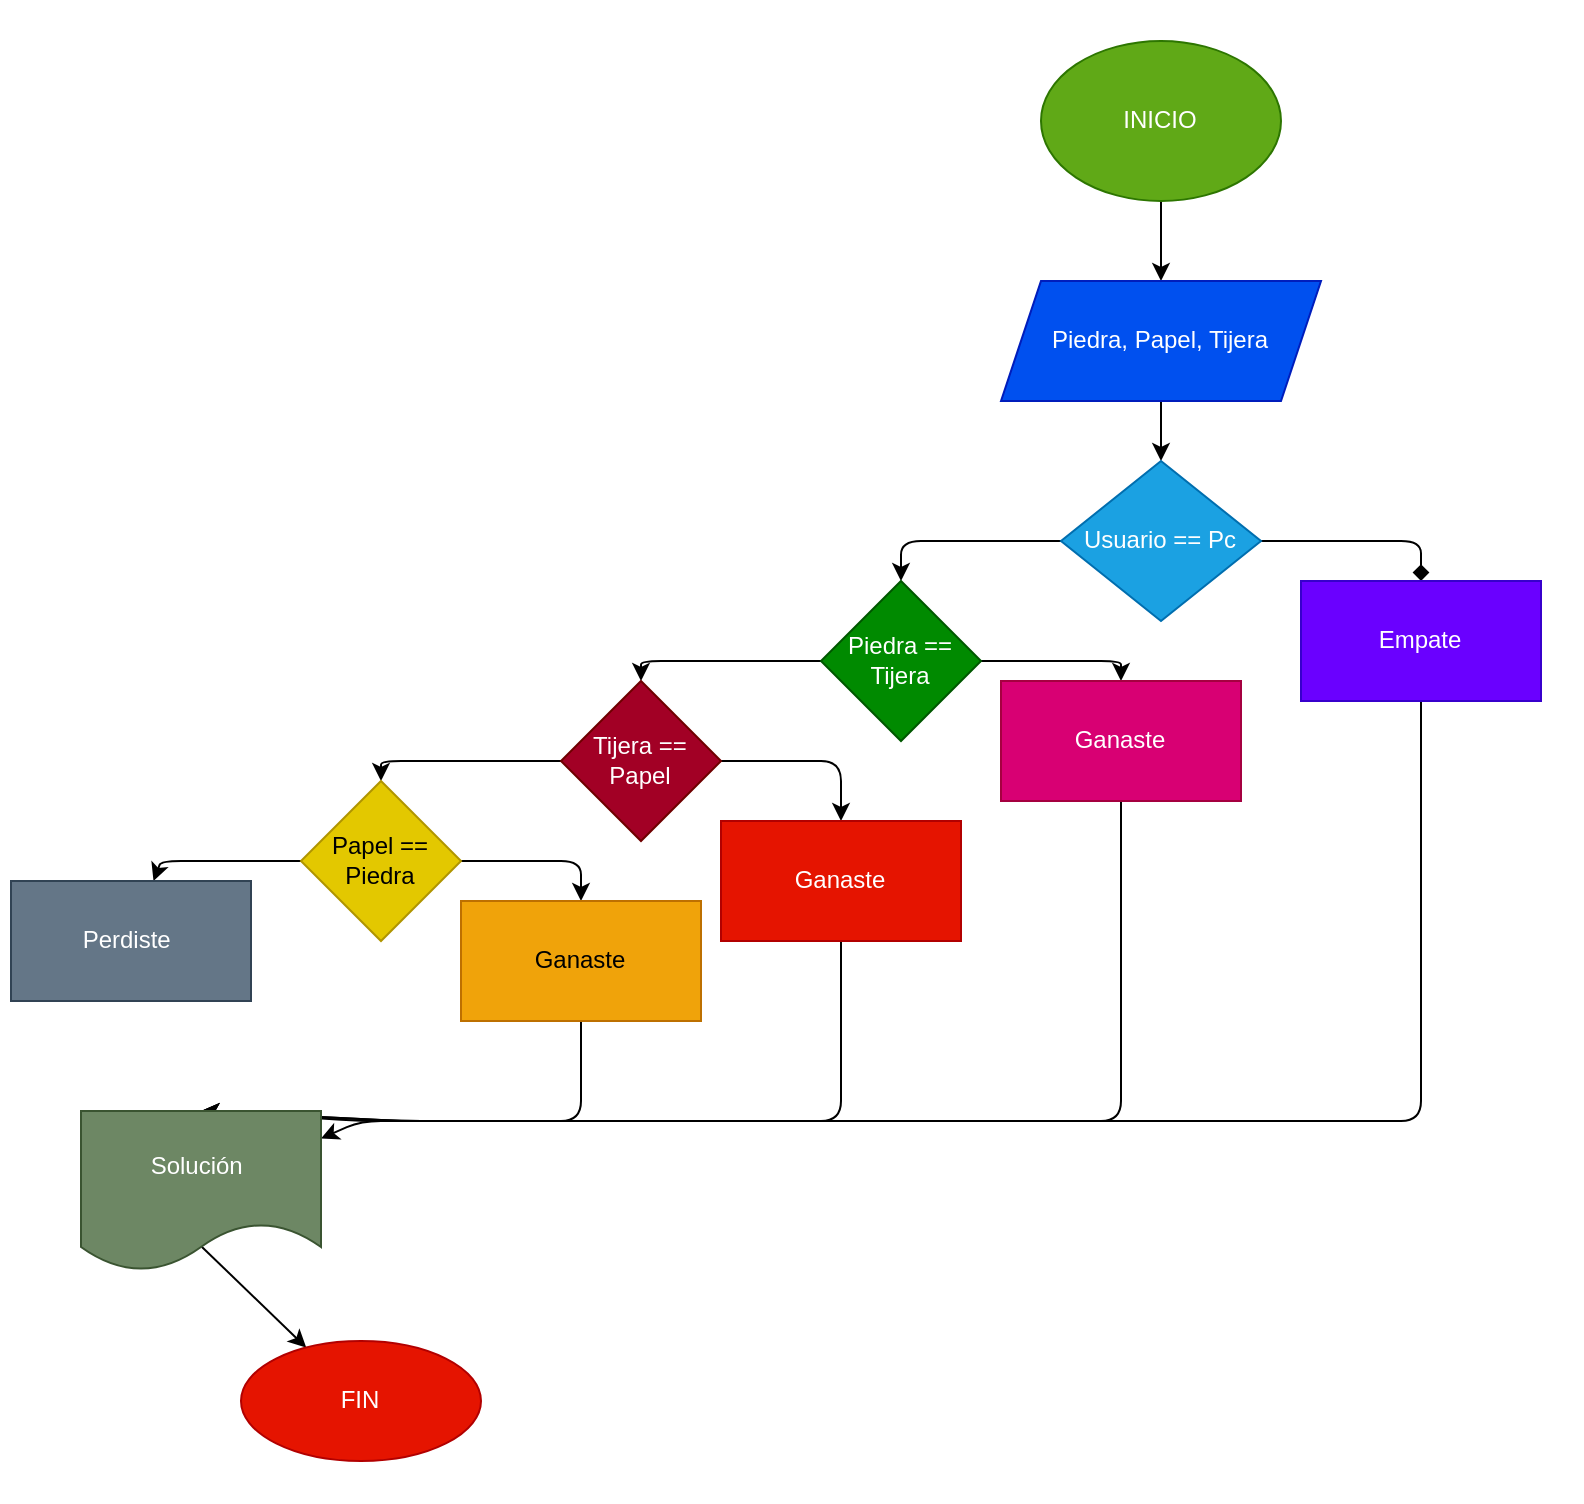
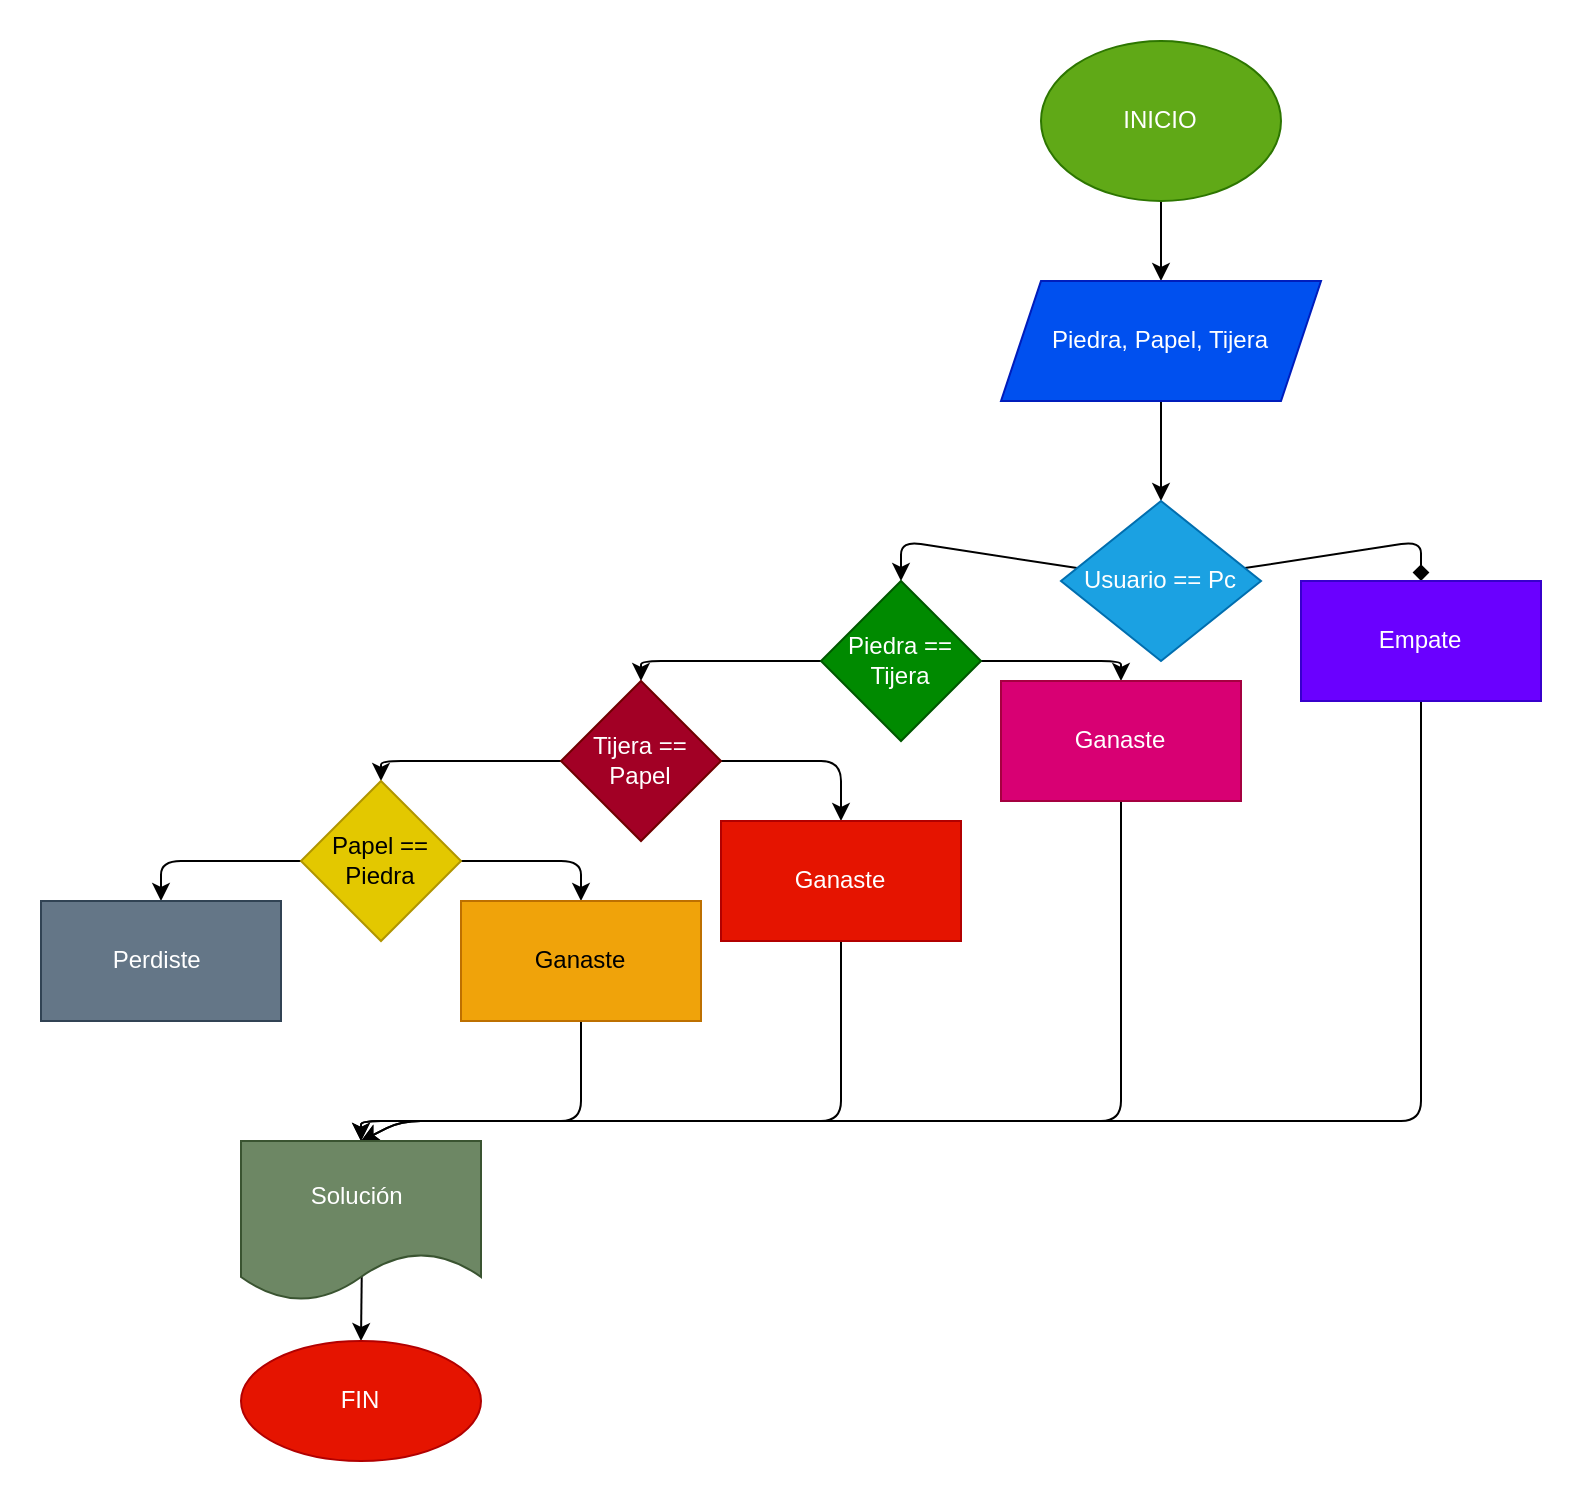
node "Usuario == Pc": moved (1161, 541) -> (1161, 581)
node "Perdiste": moved (131, 941) -> (161, 961)
node "Solución": moved (201, 1191) -> (361, 1221)
